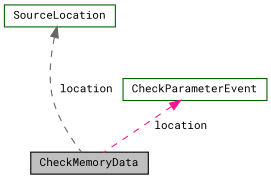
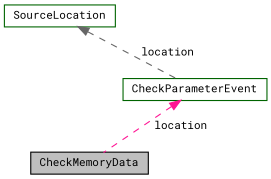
edge "CheckMemoryData" -> "SourceLocation": now "CheckParameterEvent" -> "SourceLocation"
